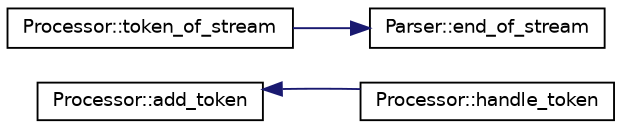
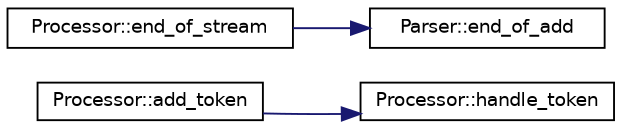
node "Processor::token_of_stream": label "Processor::token_of_stream" -> "Processor::end_of_stream"
node "Parser::end_of_stream": label "Parser::end_of_stream" -> "Parser::end_of_add"
edge "Processor::handle_token" -> "Processor::add_token": reversed
